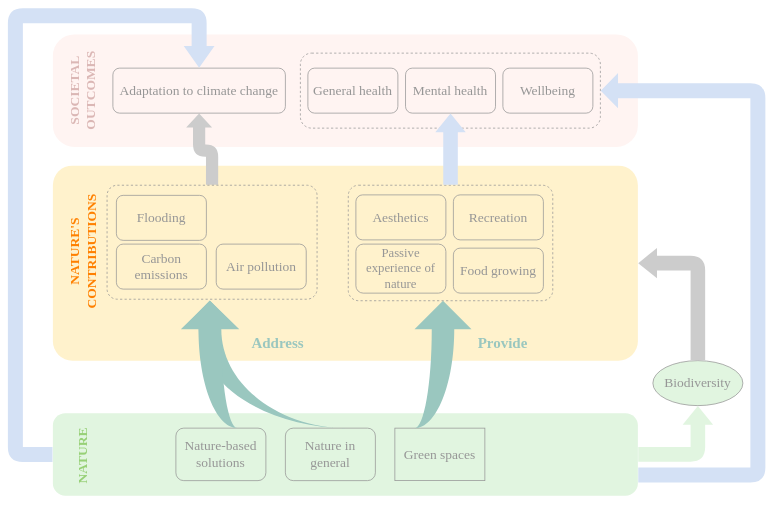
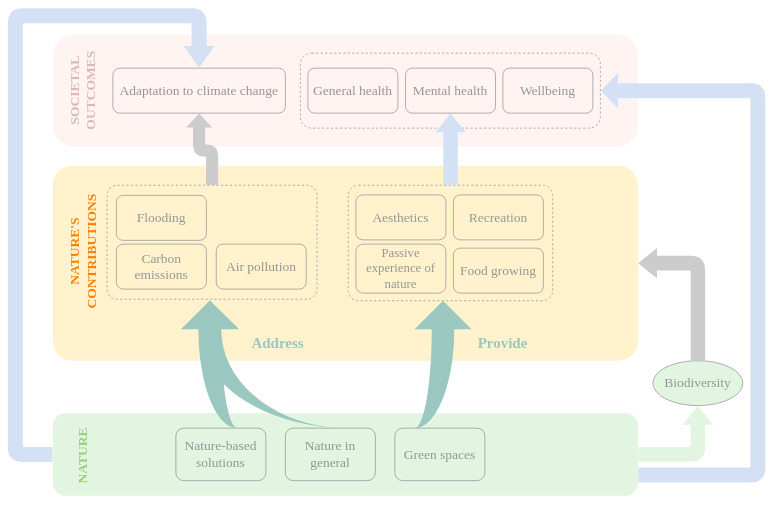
node "Green spaces": shape rectangle -> rounded rectangle
